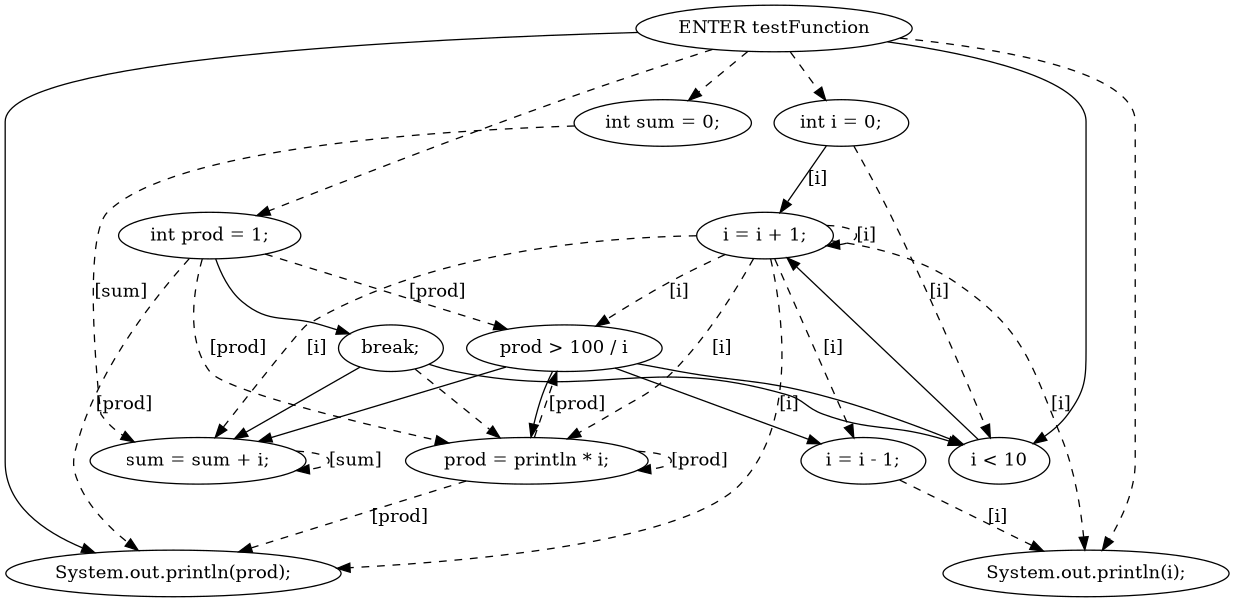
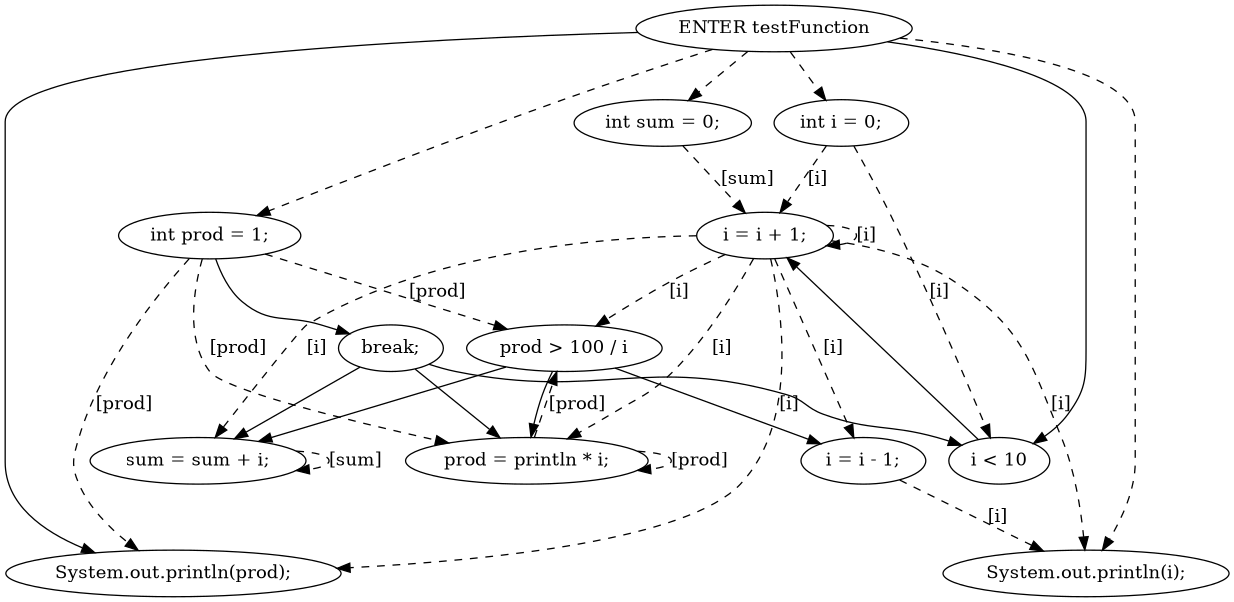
edge "int sum = 0;" -> "sum = sum + i;": now "int sum = 0;" -> "i = i + 1;"
edge "int i = 0;" -> "i = i + 1;": style solid -> dashed
edge "prod > 100 / i" -> "i < 10": removed
edge "break;" -> "prod = println * i;": style dashed -> solid
edge "prod = println * i;" -> "System.out.println(prod);": removed, label "[prod]"
